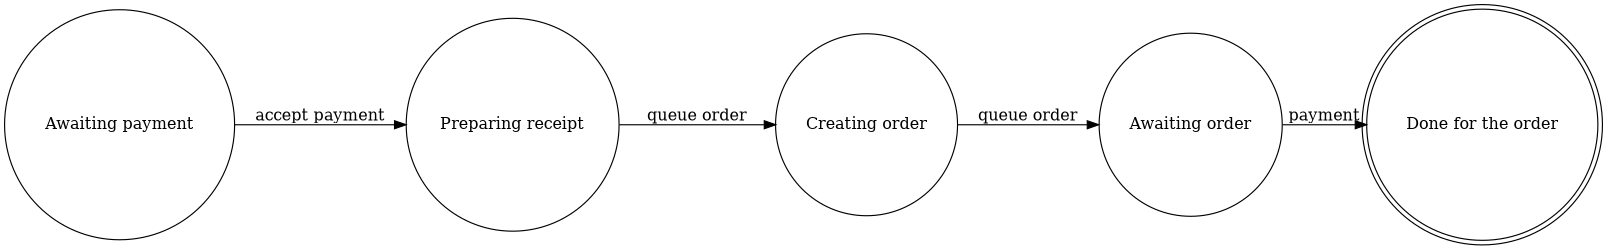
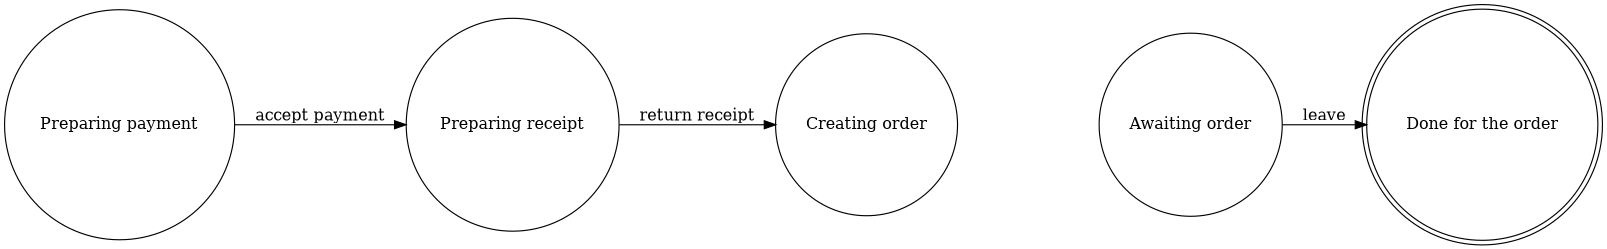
edge "Preparing receipt" -> "Creating order": label "queue order" -> "return receipt"
edge "Awaiting order" -> "Done for the order": label "payment" -> "leave"
node "Awaiting payment": label "Awaiting payment" -> "Preparing payment"
edge "Creating order" -> "Awaiting order": removed, label "queue order"
